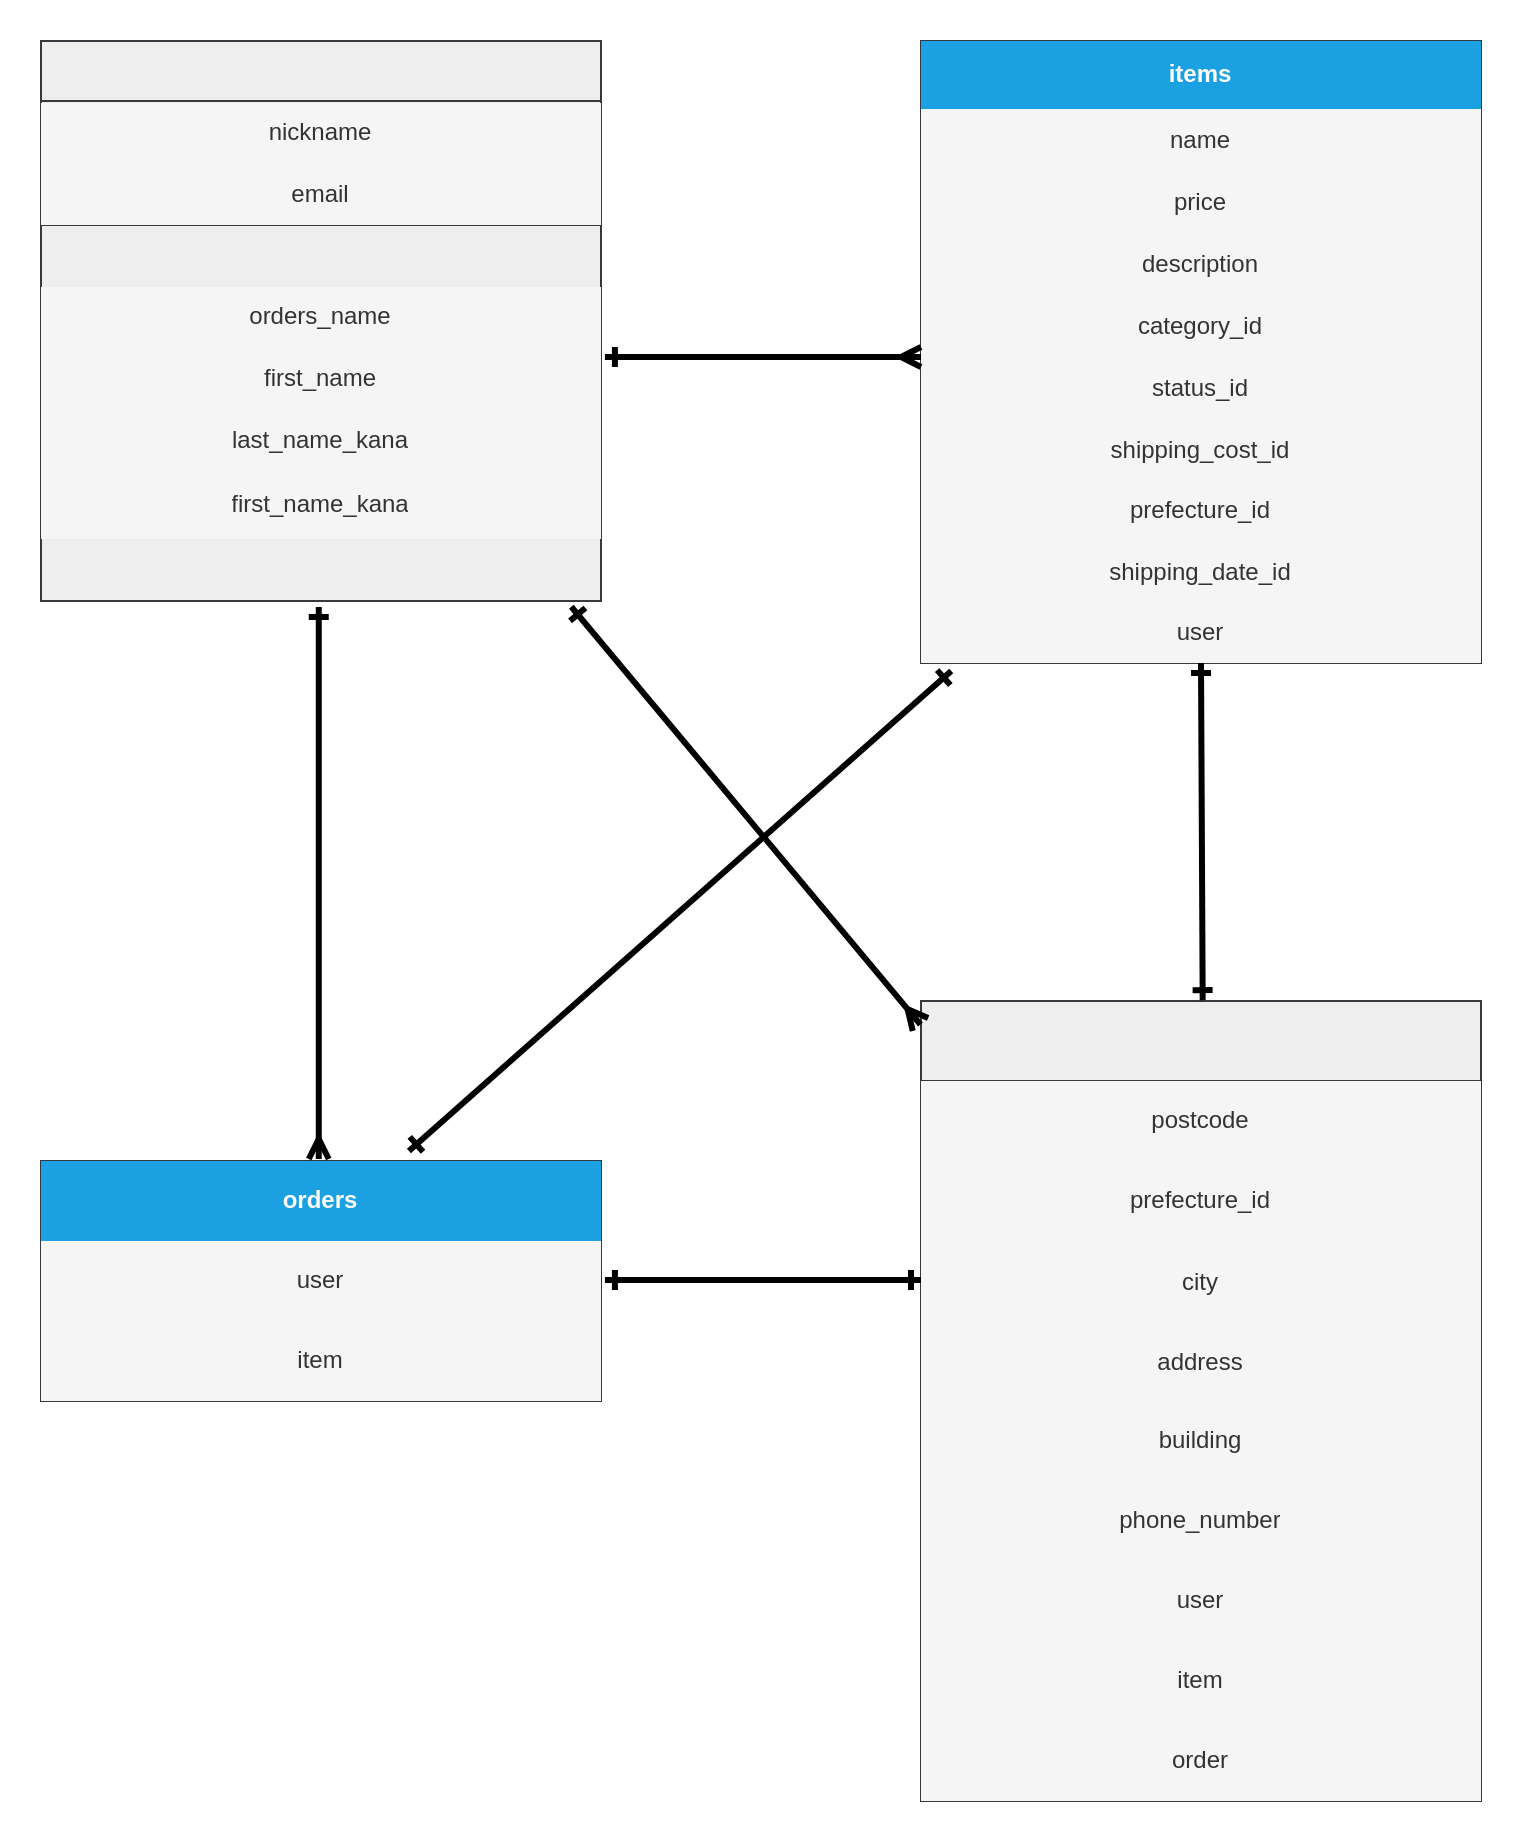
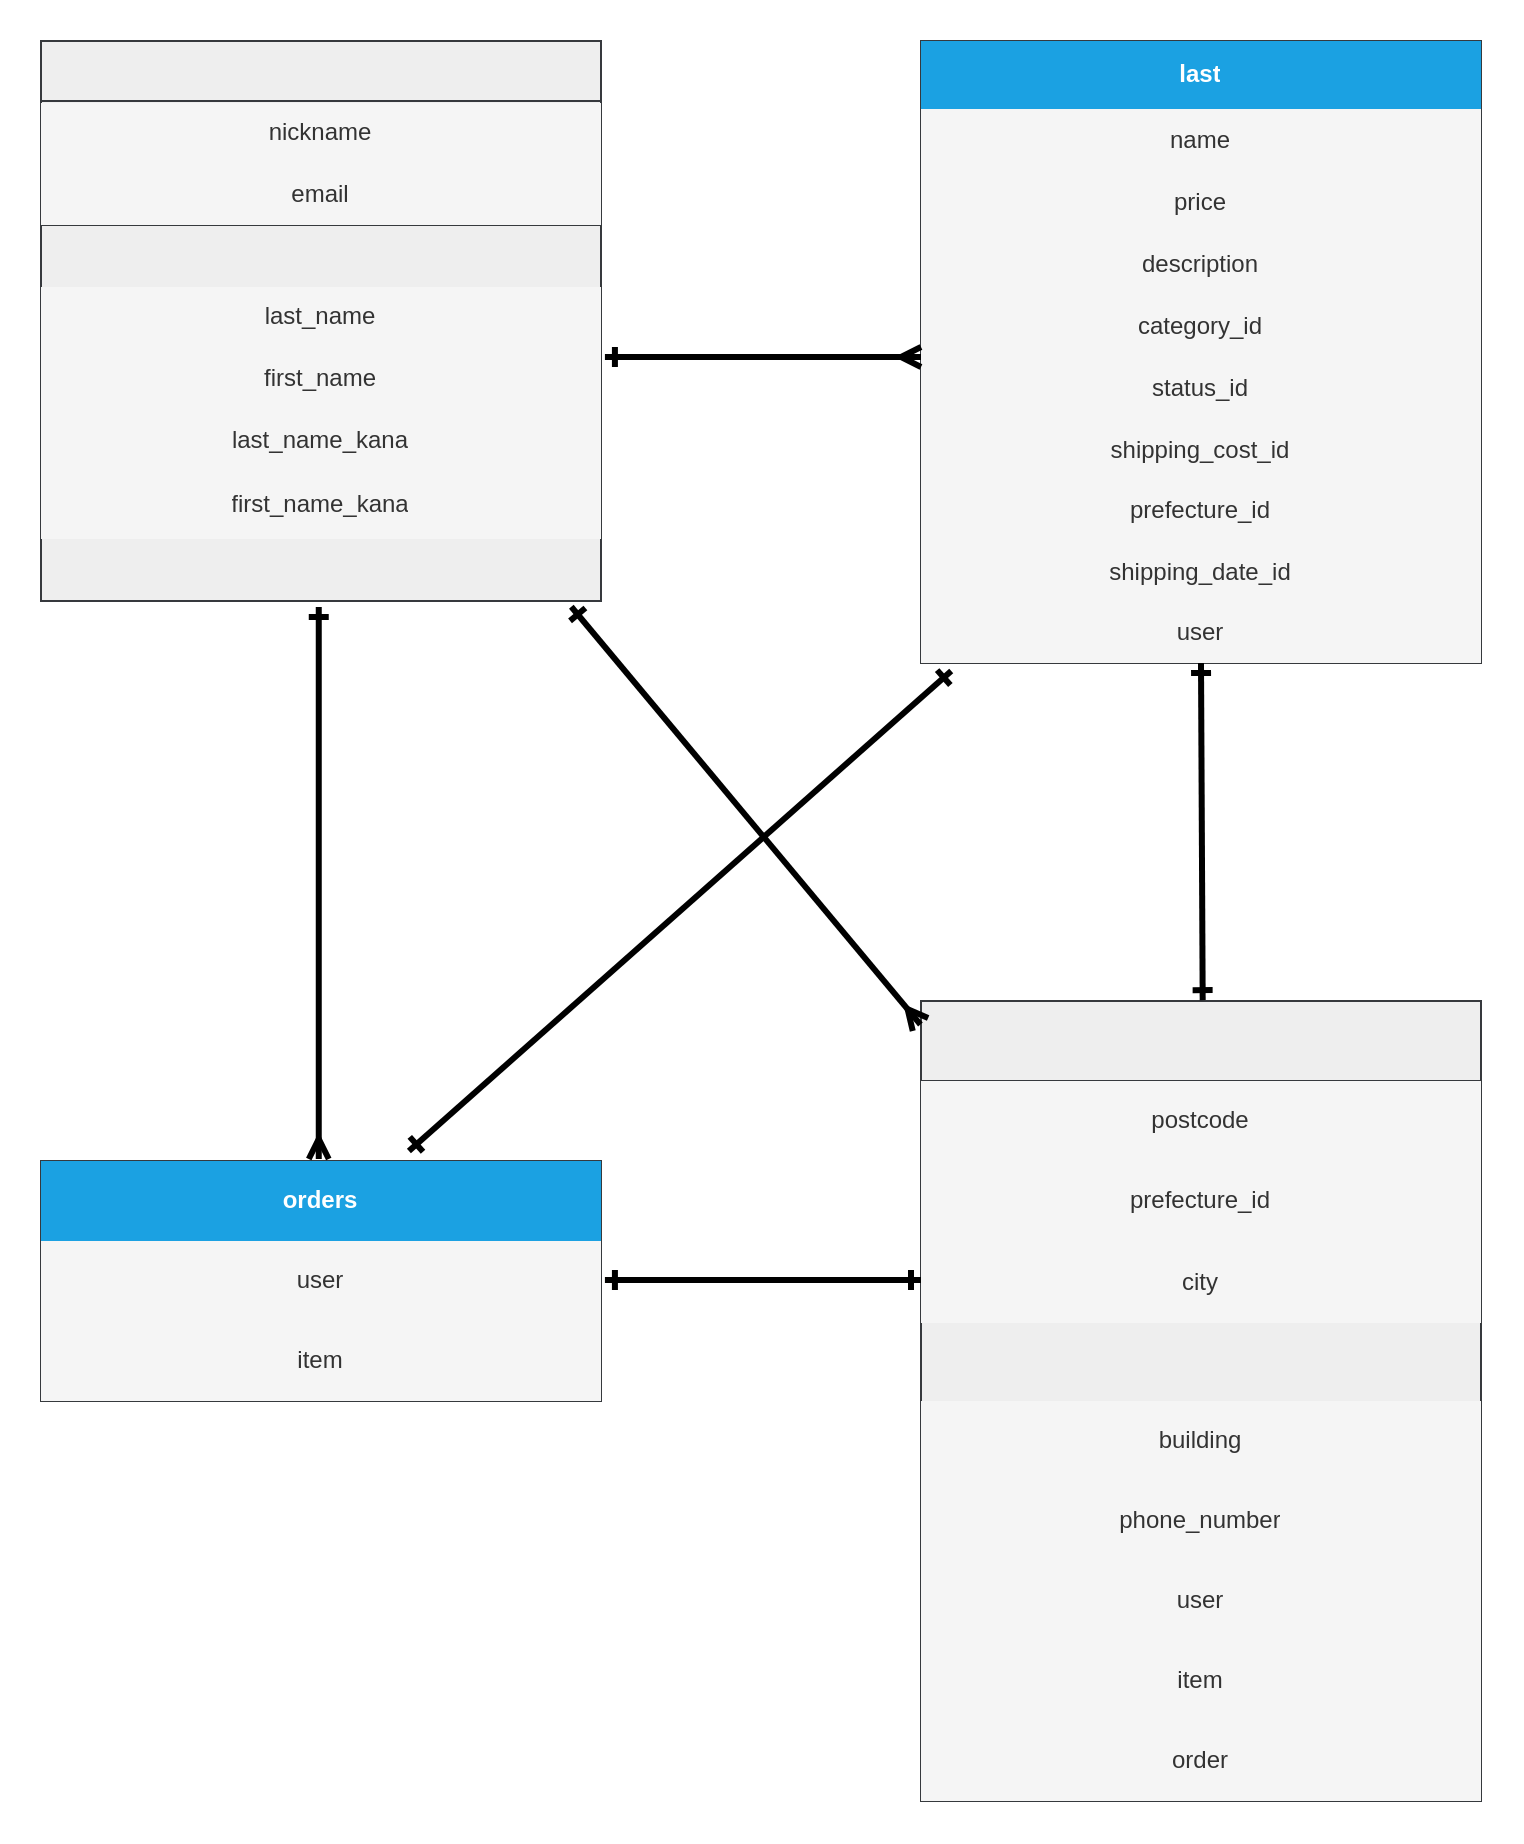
node "items": label "items" -> "last"
node "orders_name": label "orders_name" -> "last_name"
node "address": removed
